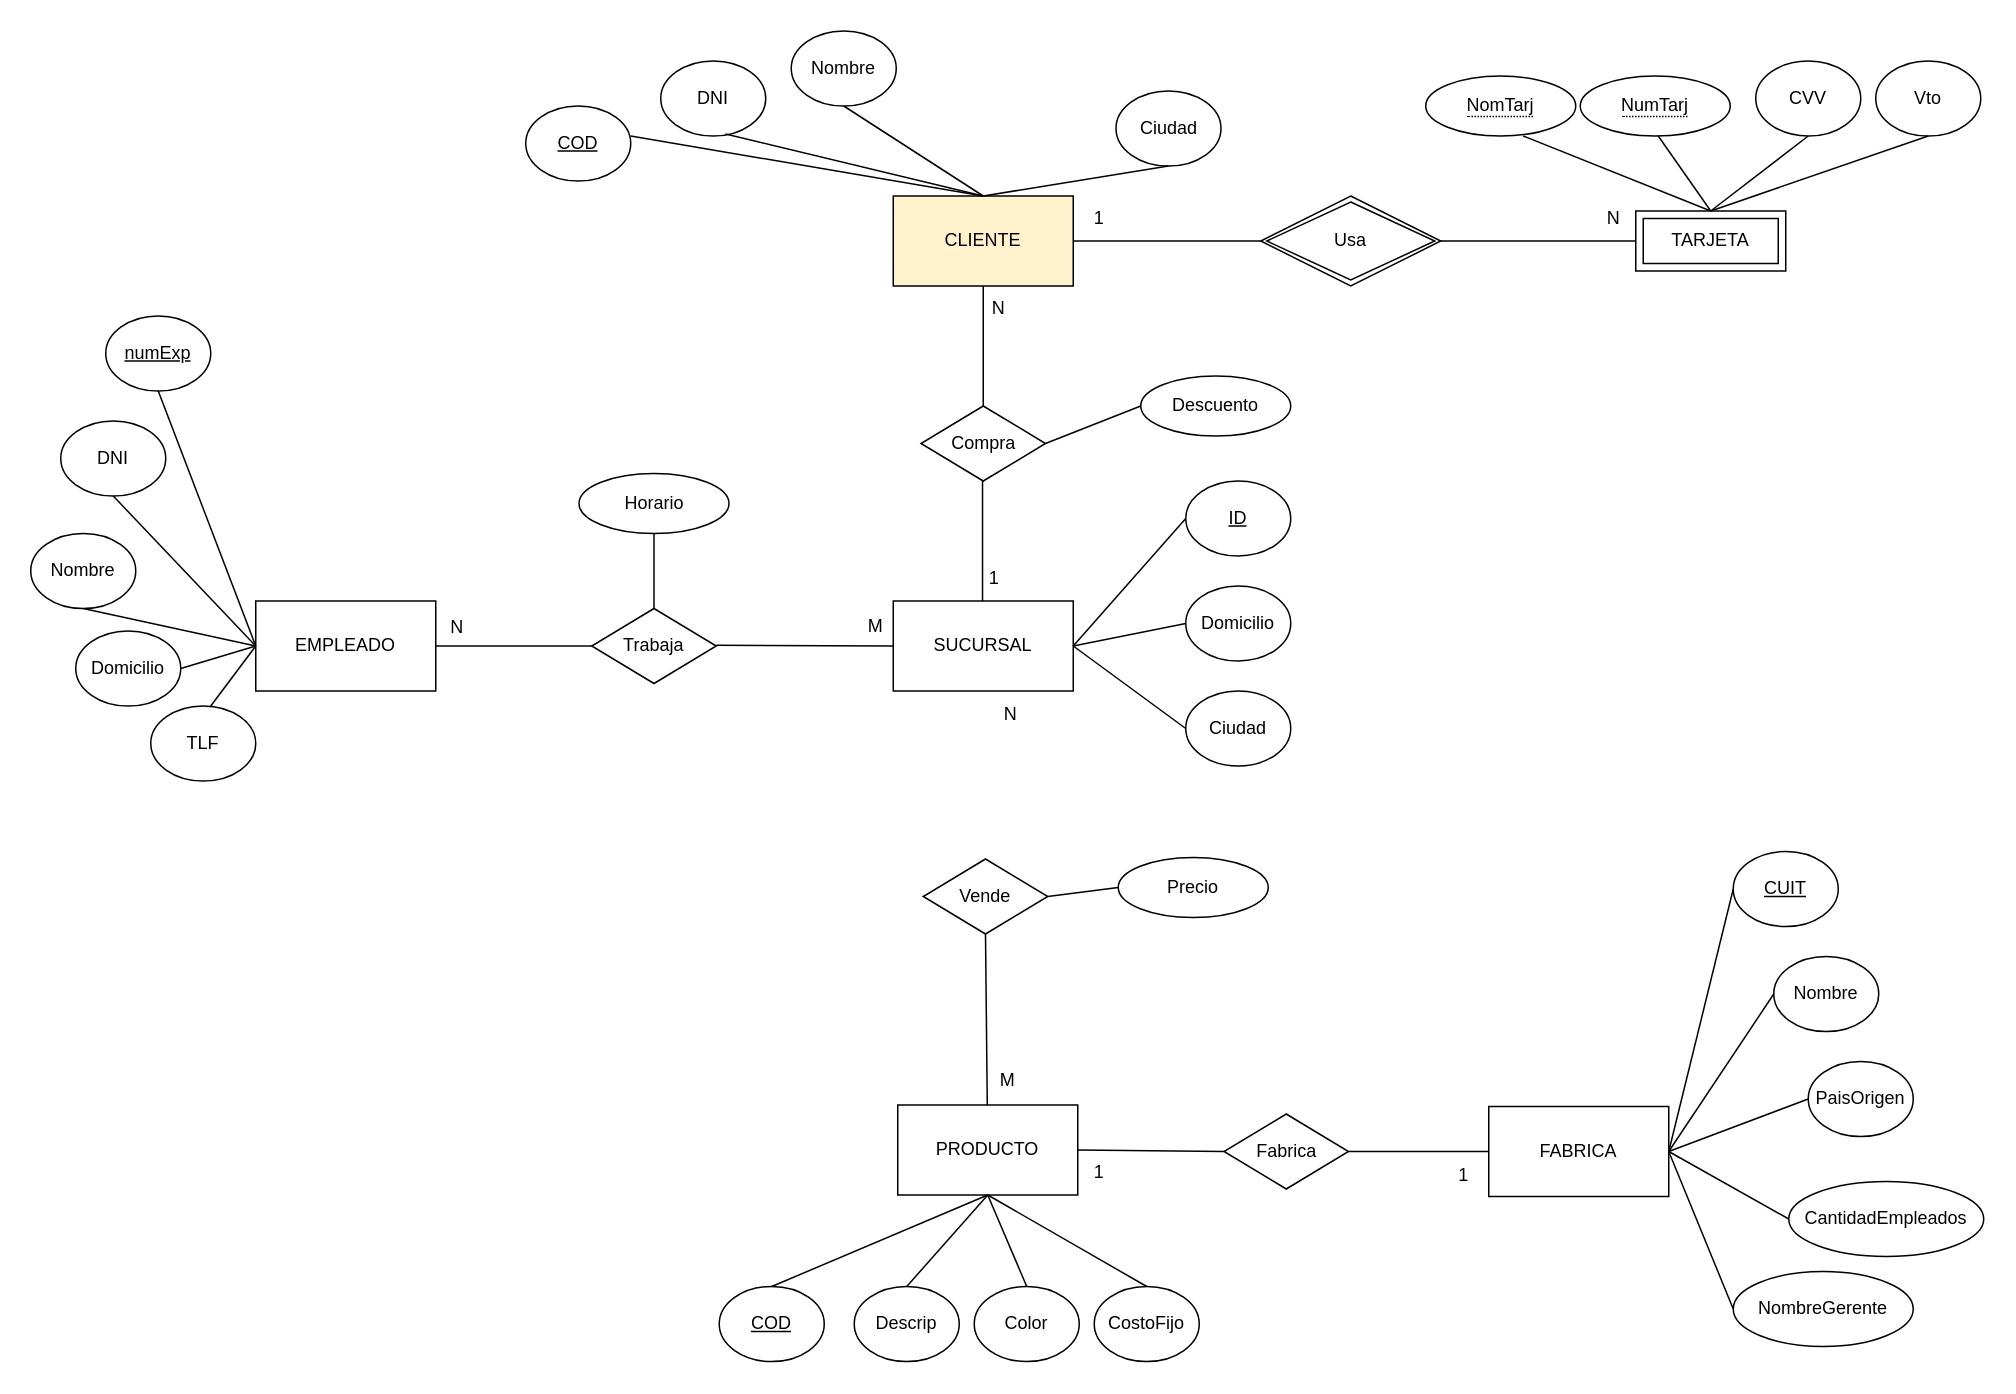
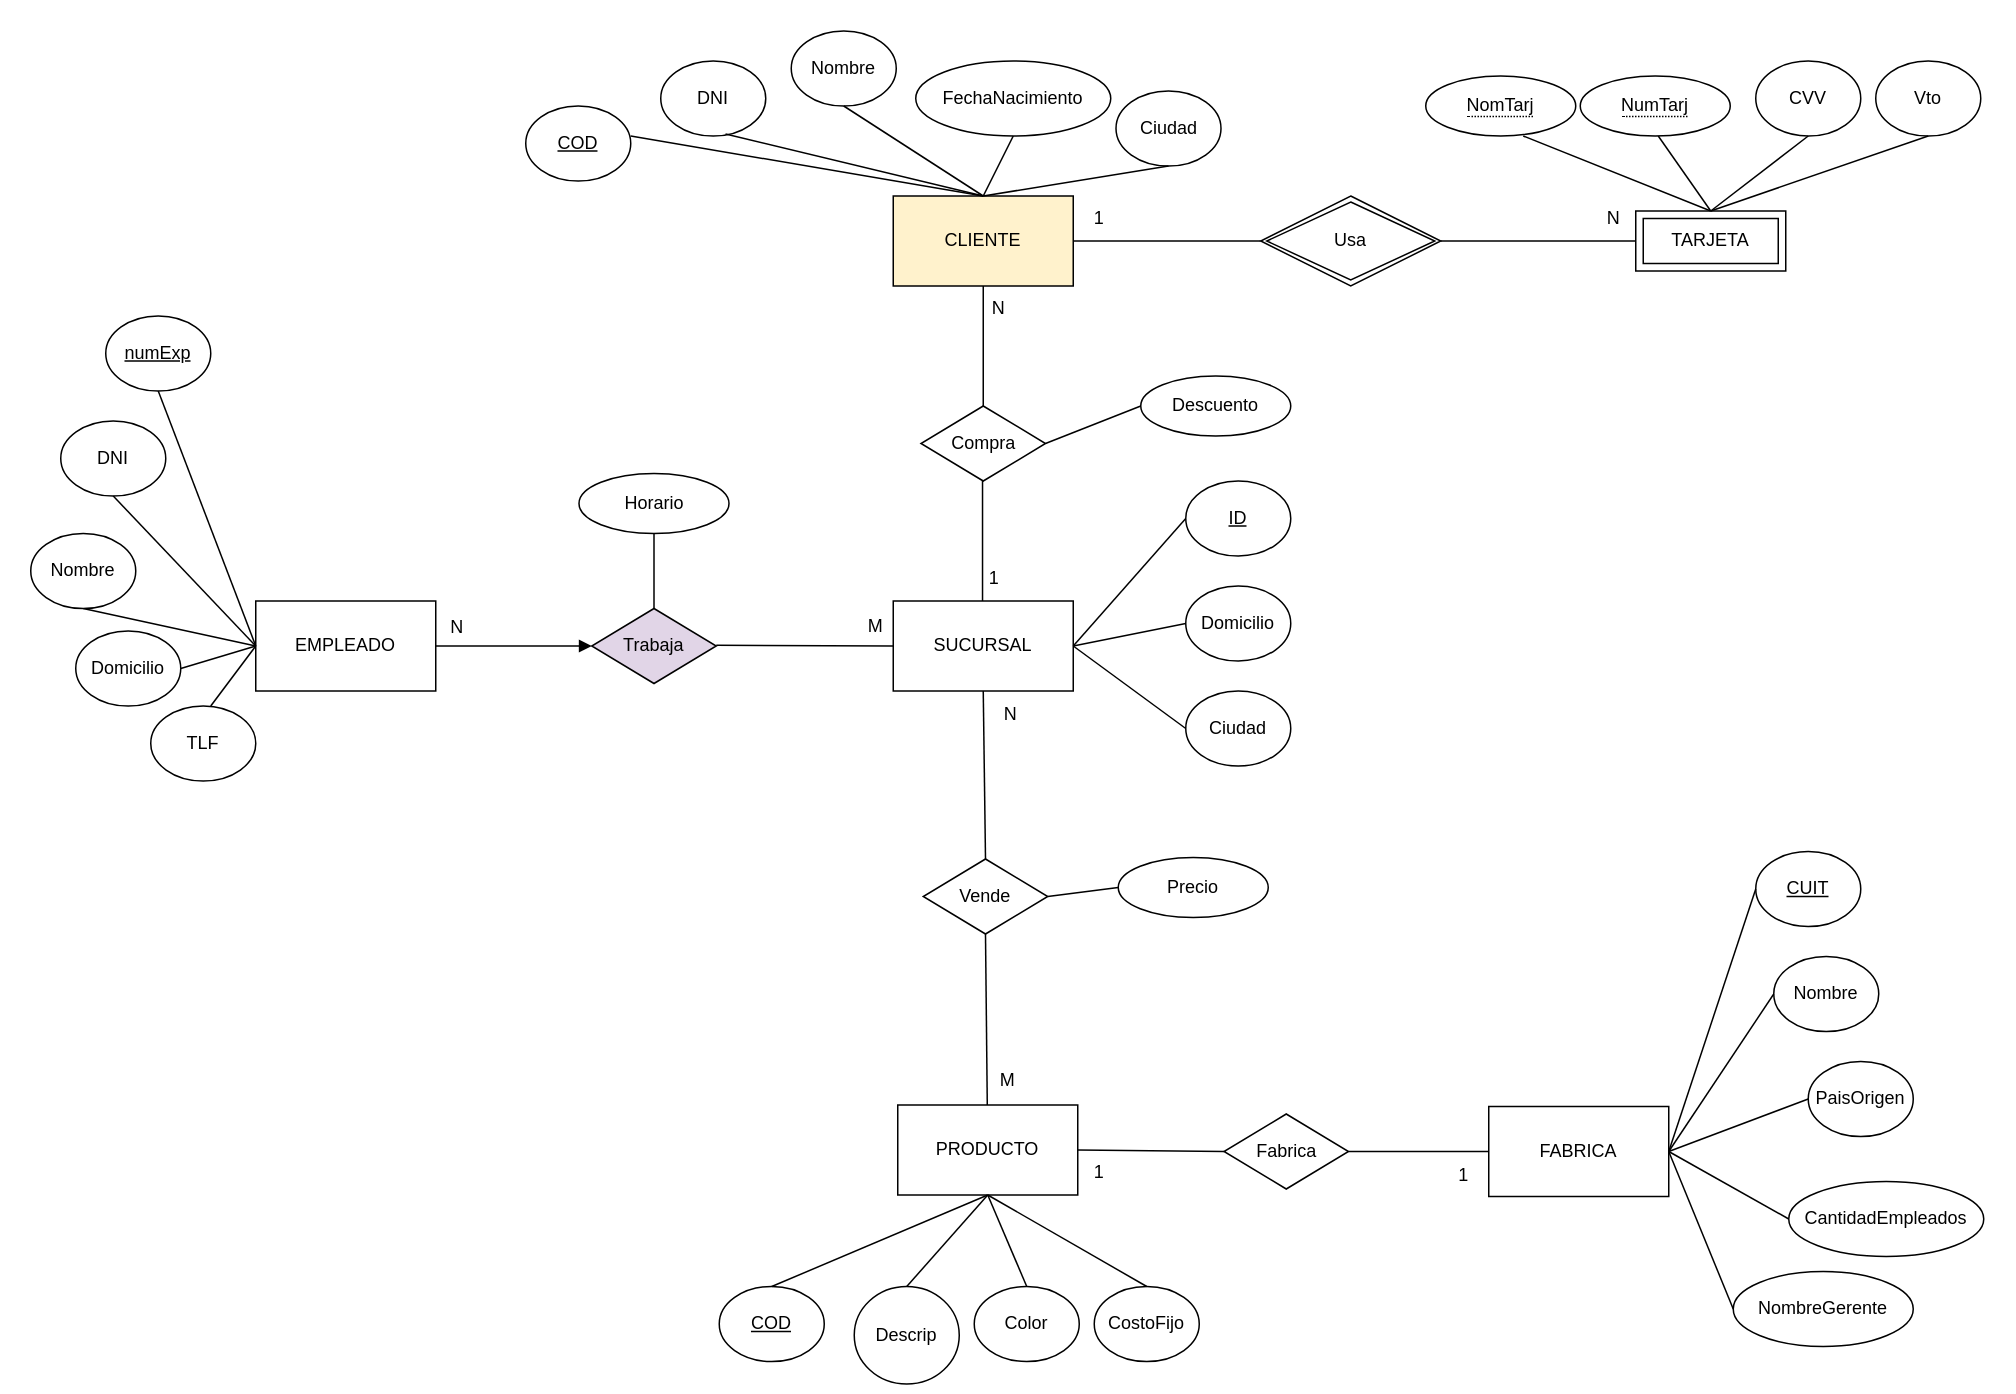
node "FechaNacimiento": added
edge "FechaNacimiento" -- "CLIENTE": added
edge "EMPLEADO" -- "Trabaja": arrowhead none -> block
node "Trabaja": fillcolor #ffffff -> #e1d5e7
edge "SUCURSAL" -- "Vende": added
node "CUIT": moved (1786, 889) -> (1808, 889)
node "Descrip": size 105x75 -> 105x98
